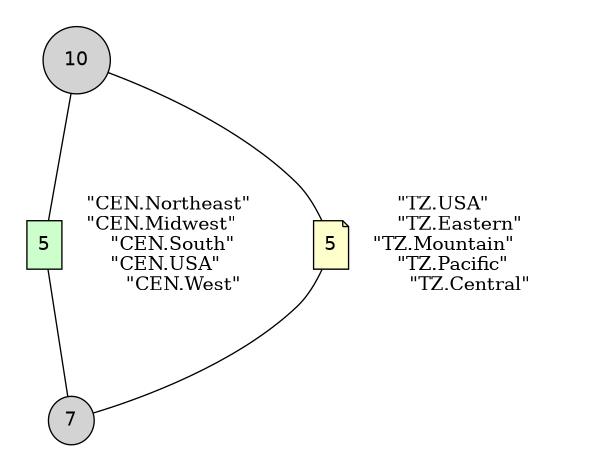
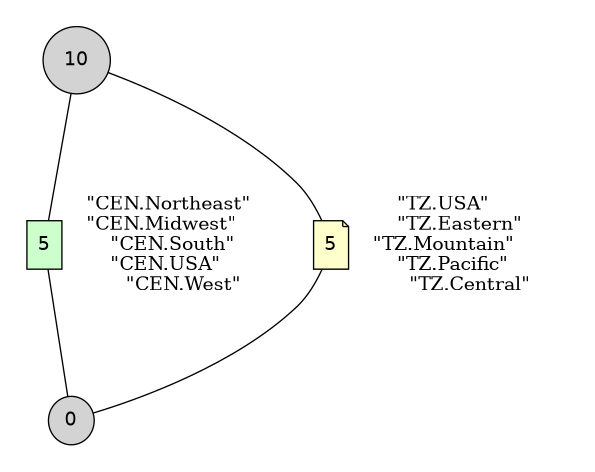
node "7": label "7" -> "0"
